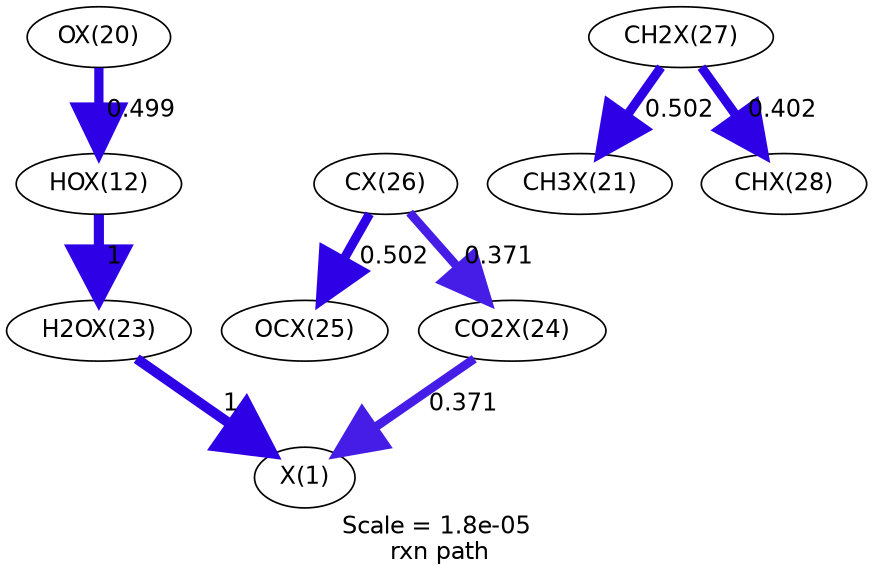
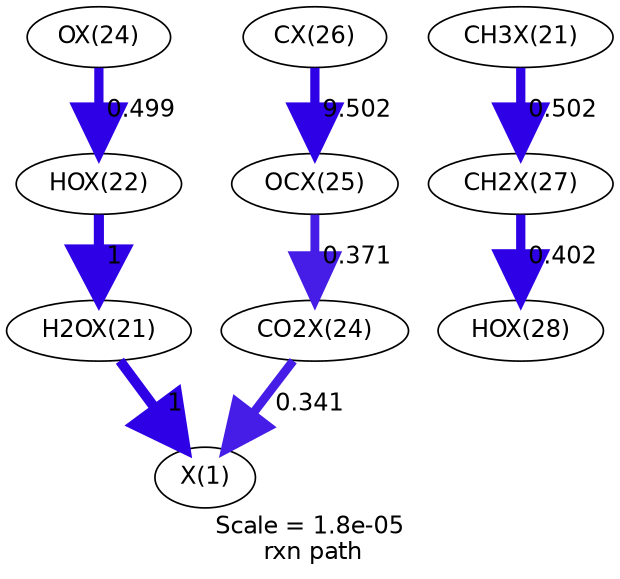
node "OX(20)": label "OX(20)" -> "OX(24)"
edge "CH2X(27)" -> "CH3X(21)": reversed
node "HOX(12)": label "HOX(12)" -> "HOX(22)"
node "CHX(28)": label "CHX(28)" -> "HOX(28)"
edge "CX(26)" -> "CO2X(24)": now "OCX(25)" -> "CO2X(24)"
edge "CX(26)" -> "OCX(25)": label " 0.502" -> " 9.502"
node "H2OX(23)": label "H2OX(23)" -> "H2OX(21)"
edge "CO2X(24)" -> "X(1)": label " 0.371" -> " 0.341"
